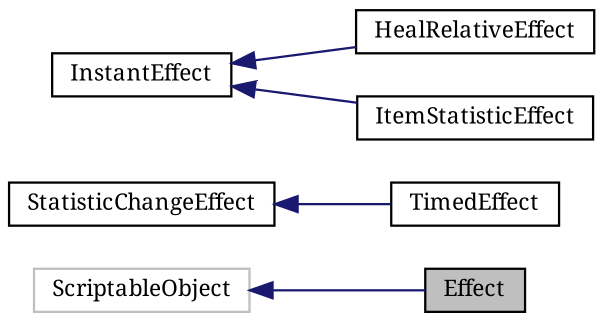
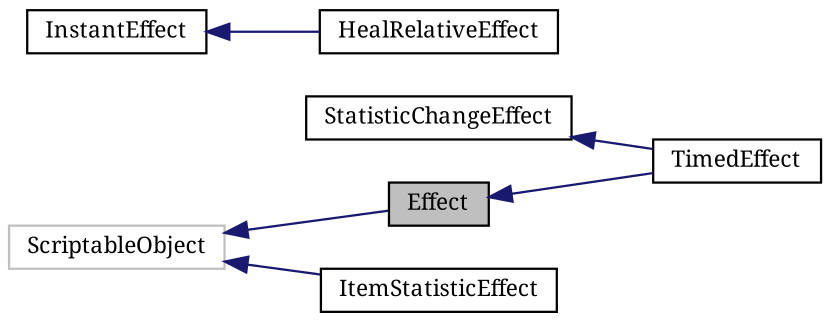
edge "ItemStatisticEffect" -> "InstantEffect": now "ItemStatisticEffect" -> "ScriptableObject"
edge "TimedEffect" -> "Effect": added
